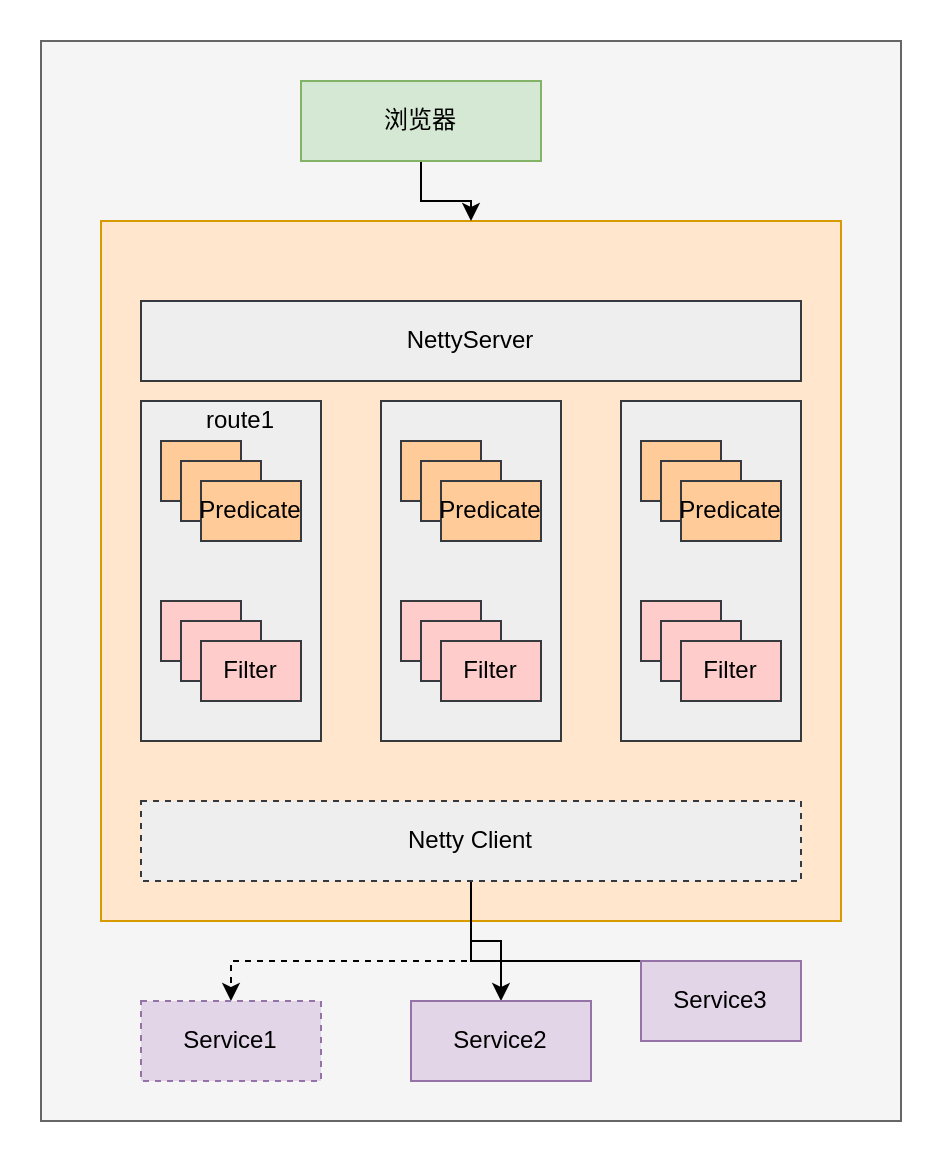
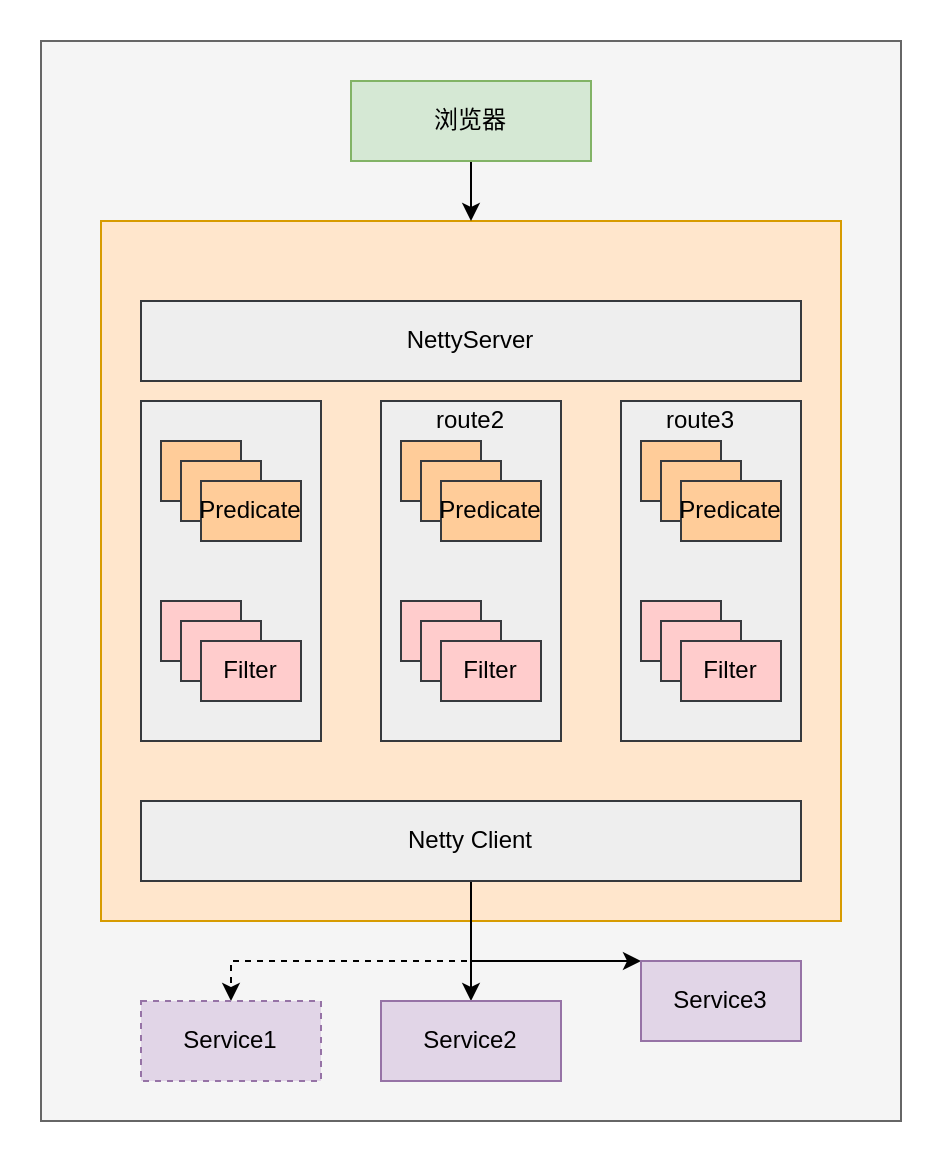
node "浏览器": moved (421, 121) -> (471, 121)
node "route1": removed
node "route2": added
node "route3": added
node "Netty Client": style dashed -> solid
edge "Netty Client" -- "Service3": arrowhead none -> classic
node "Service2": moved (501, 1041) -> (471, 1041)
